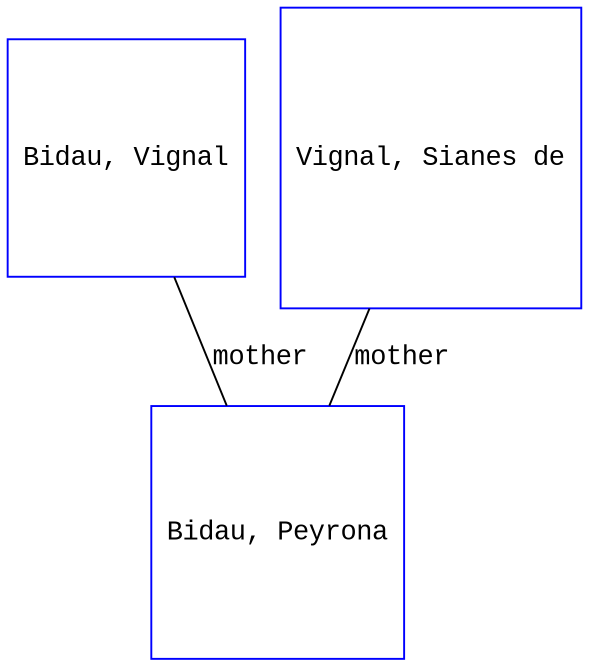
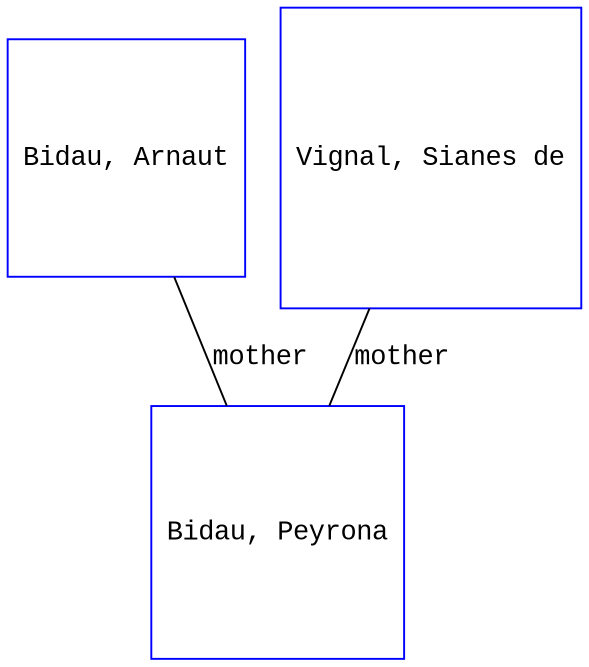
node "Bidau, Vignal": label "Bidau, Vignal" -> "Bidau, Arnaut"
